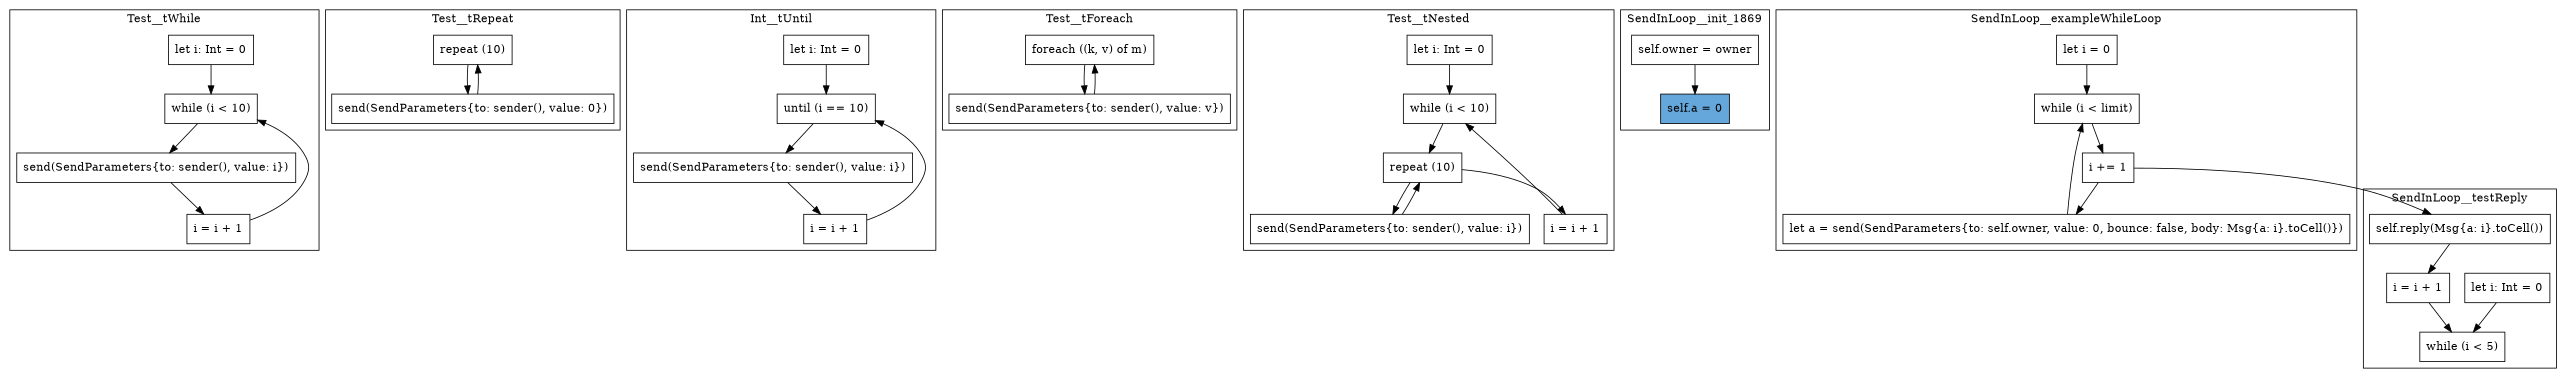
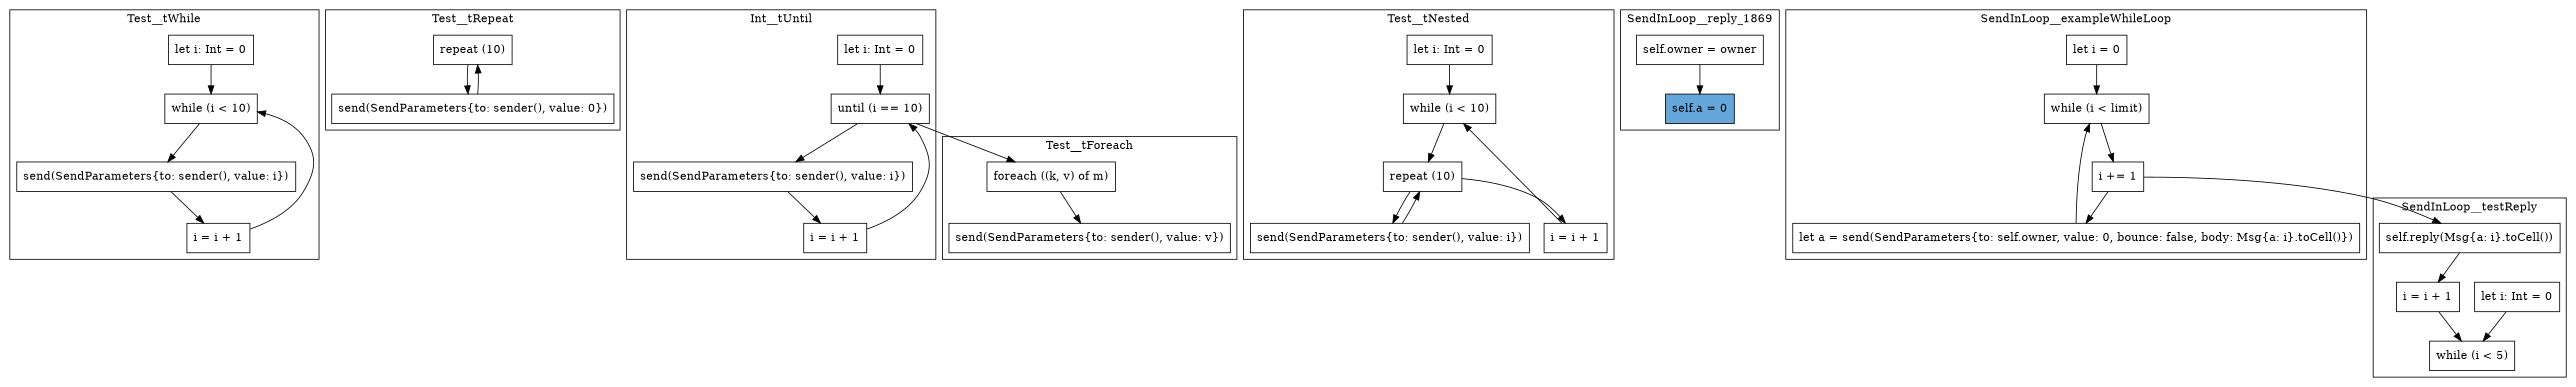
cluster "SendInLoop__init_1869": label "SendInLoop__init_1869" -> "SendInLoop__reply_1869"
edge "send(SendParameters{to: sender(), value: v})" -> "foreach ((k, v) of m)": now "until (i == 10)" -> "foreach ((k, v) of m)"
